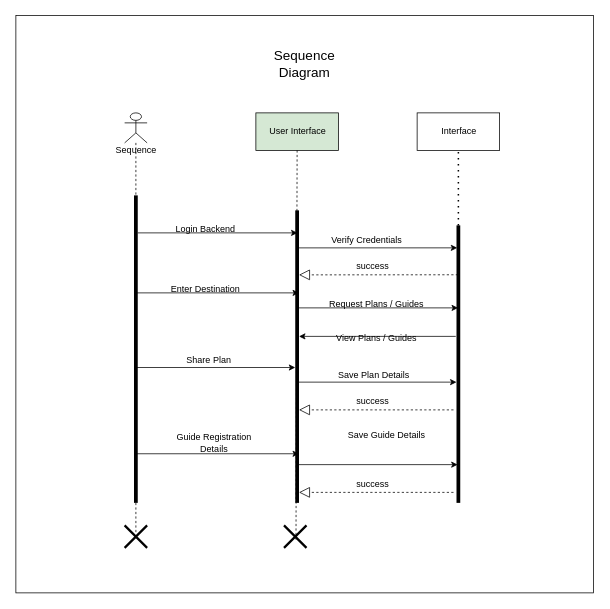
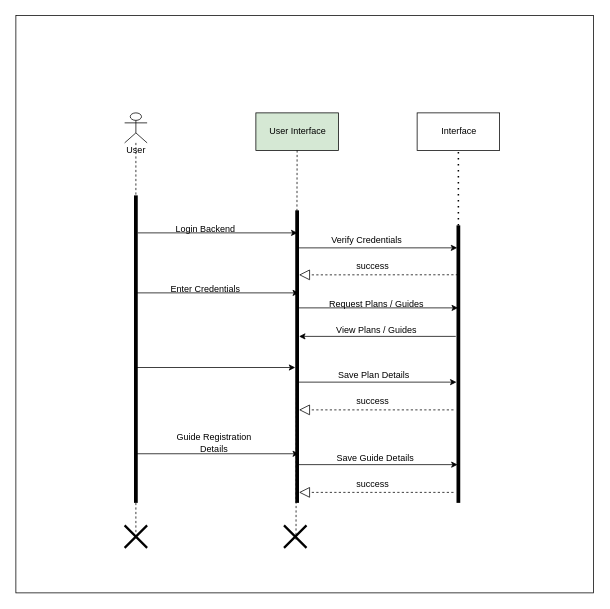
node "Sequence Diagram": removed
node "Sequence": label "Sequence" -> "User"
node "Enter Destination": label "Enter Destination" -> "Enter Credentials"
node "View Plans / Guides": moved (376, 338) -> (376, 330)
node "Share Plan": removed
node "Save Guide Details": moved (386, 435) -> (375, 458)
